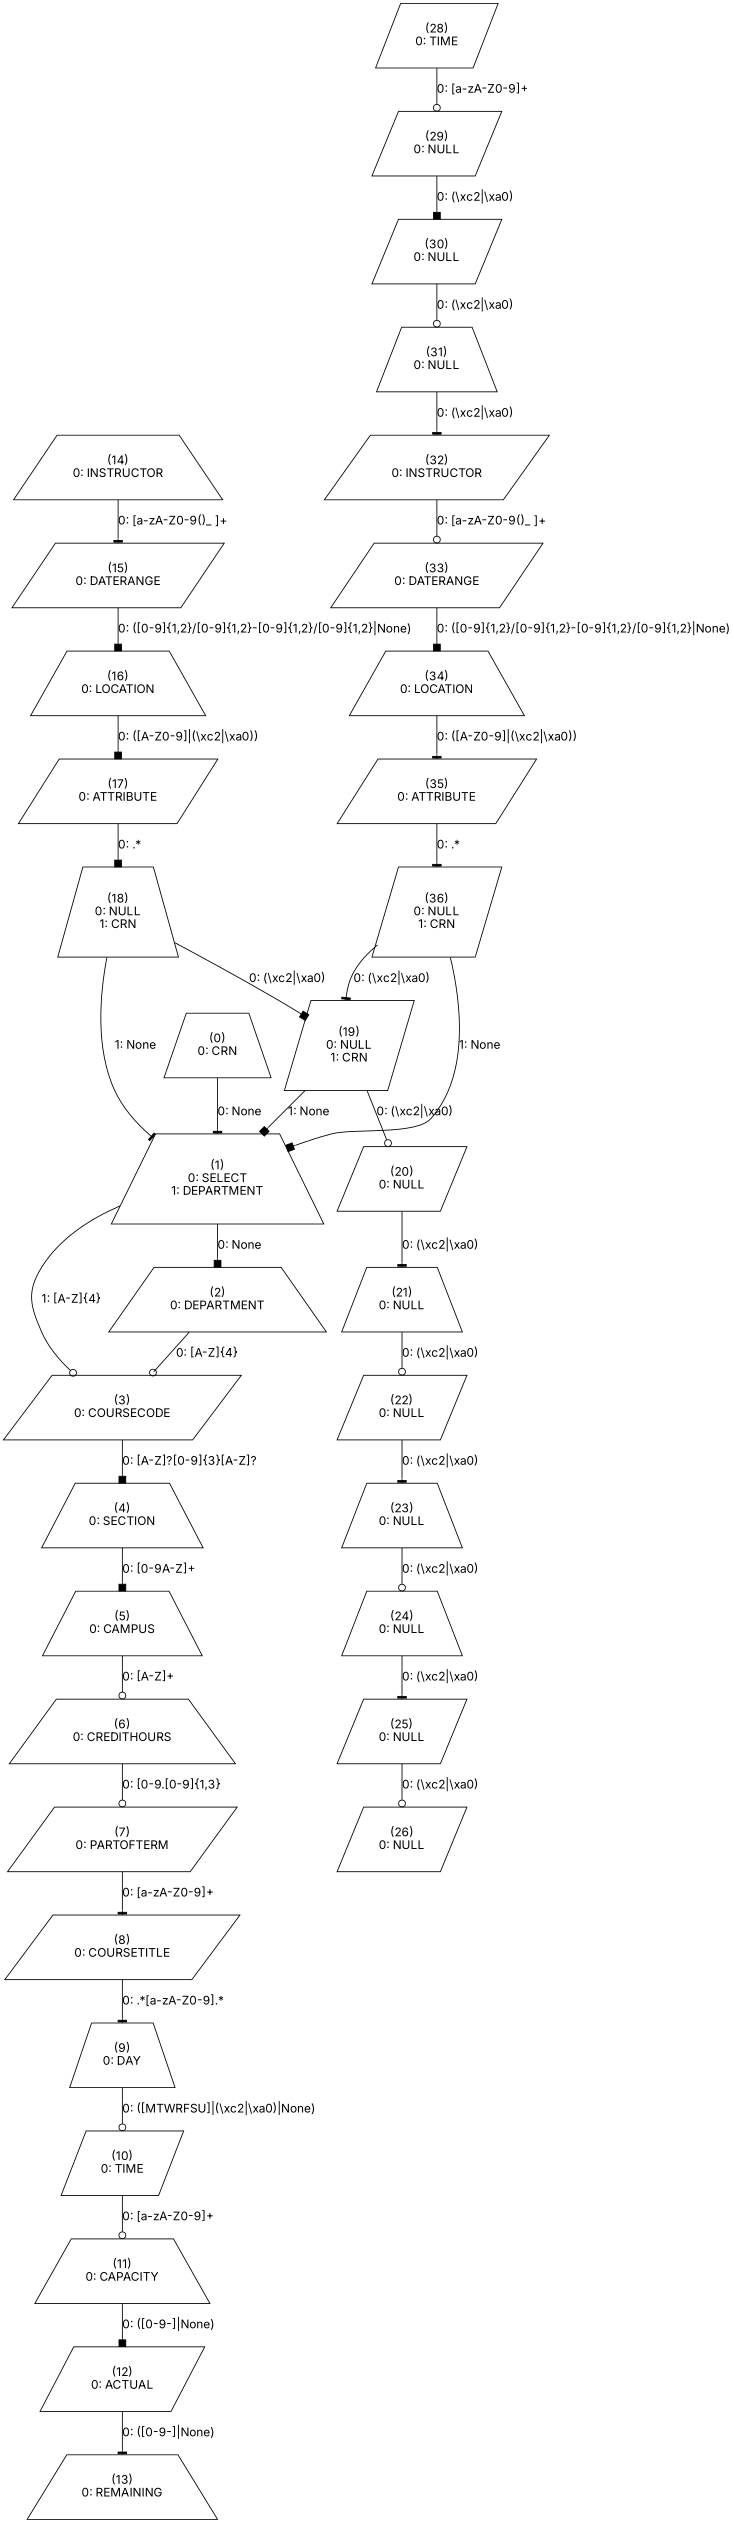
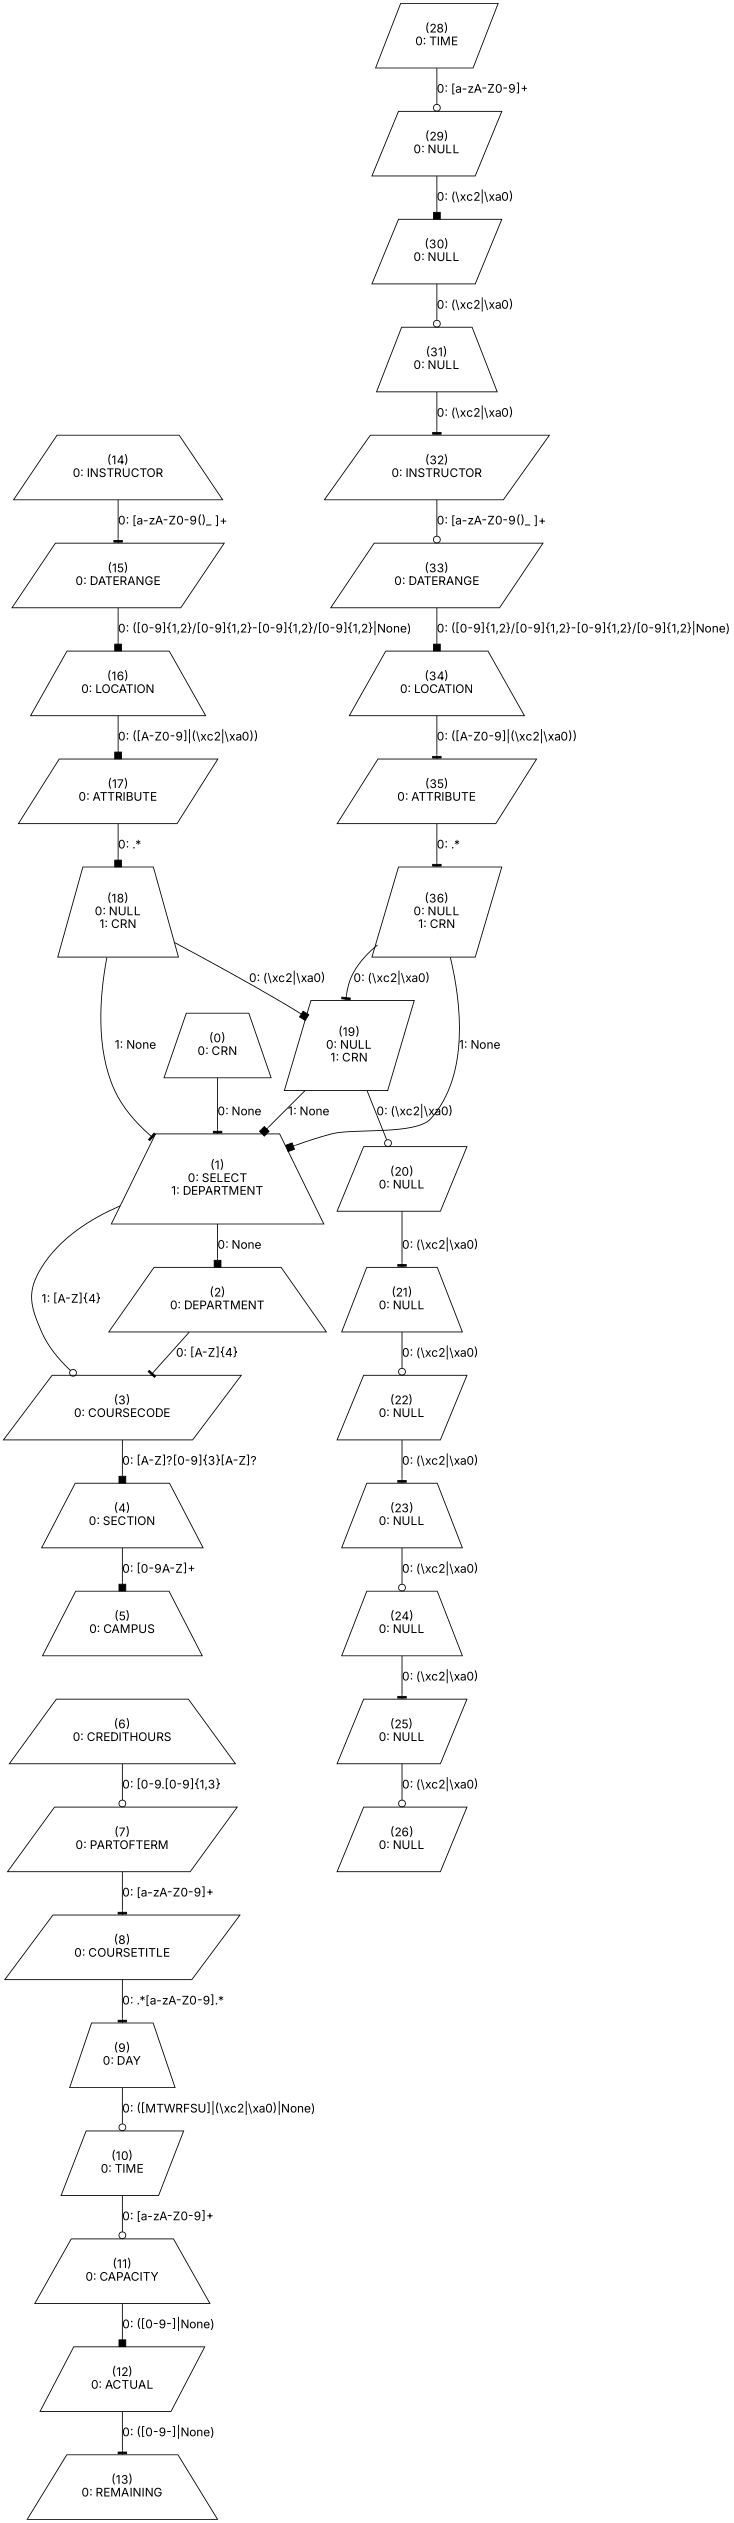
edge "(2) 0: DEPARTMENT" -> "(3) 0: COURSECODE": arrowhead odot -> tee
edge "(5) 0: CAMPUS" -> "(6) 0: CREDITHOURS": removed, label "0: [A-Z]+"
